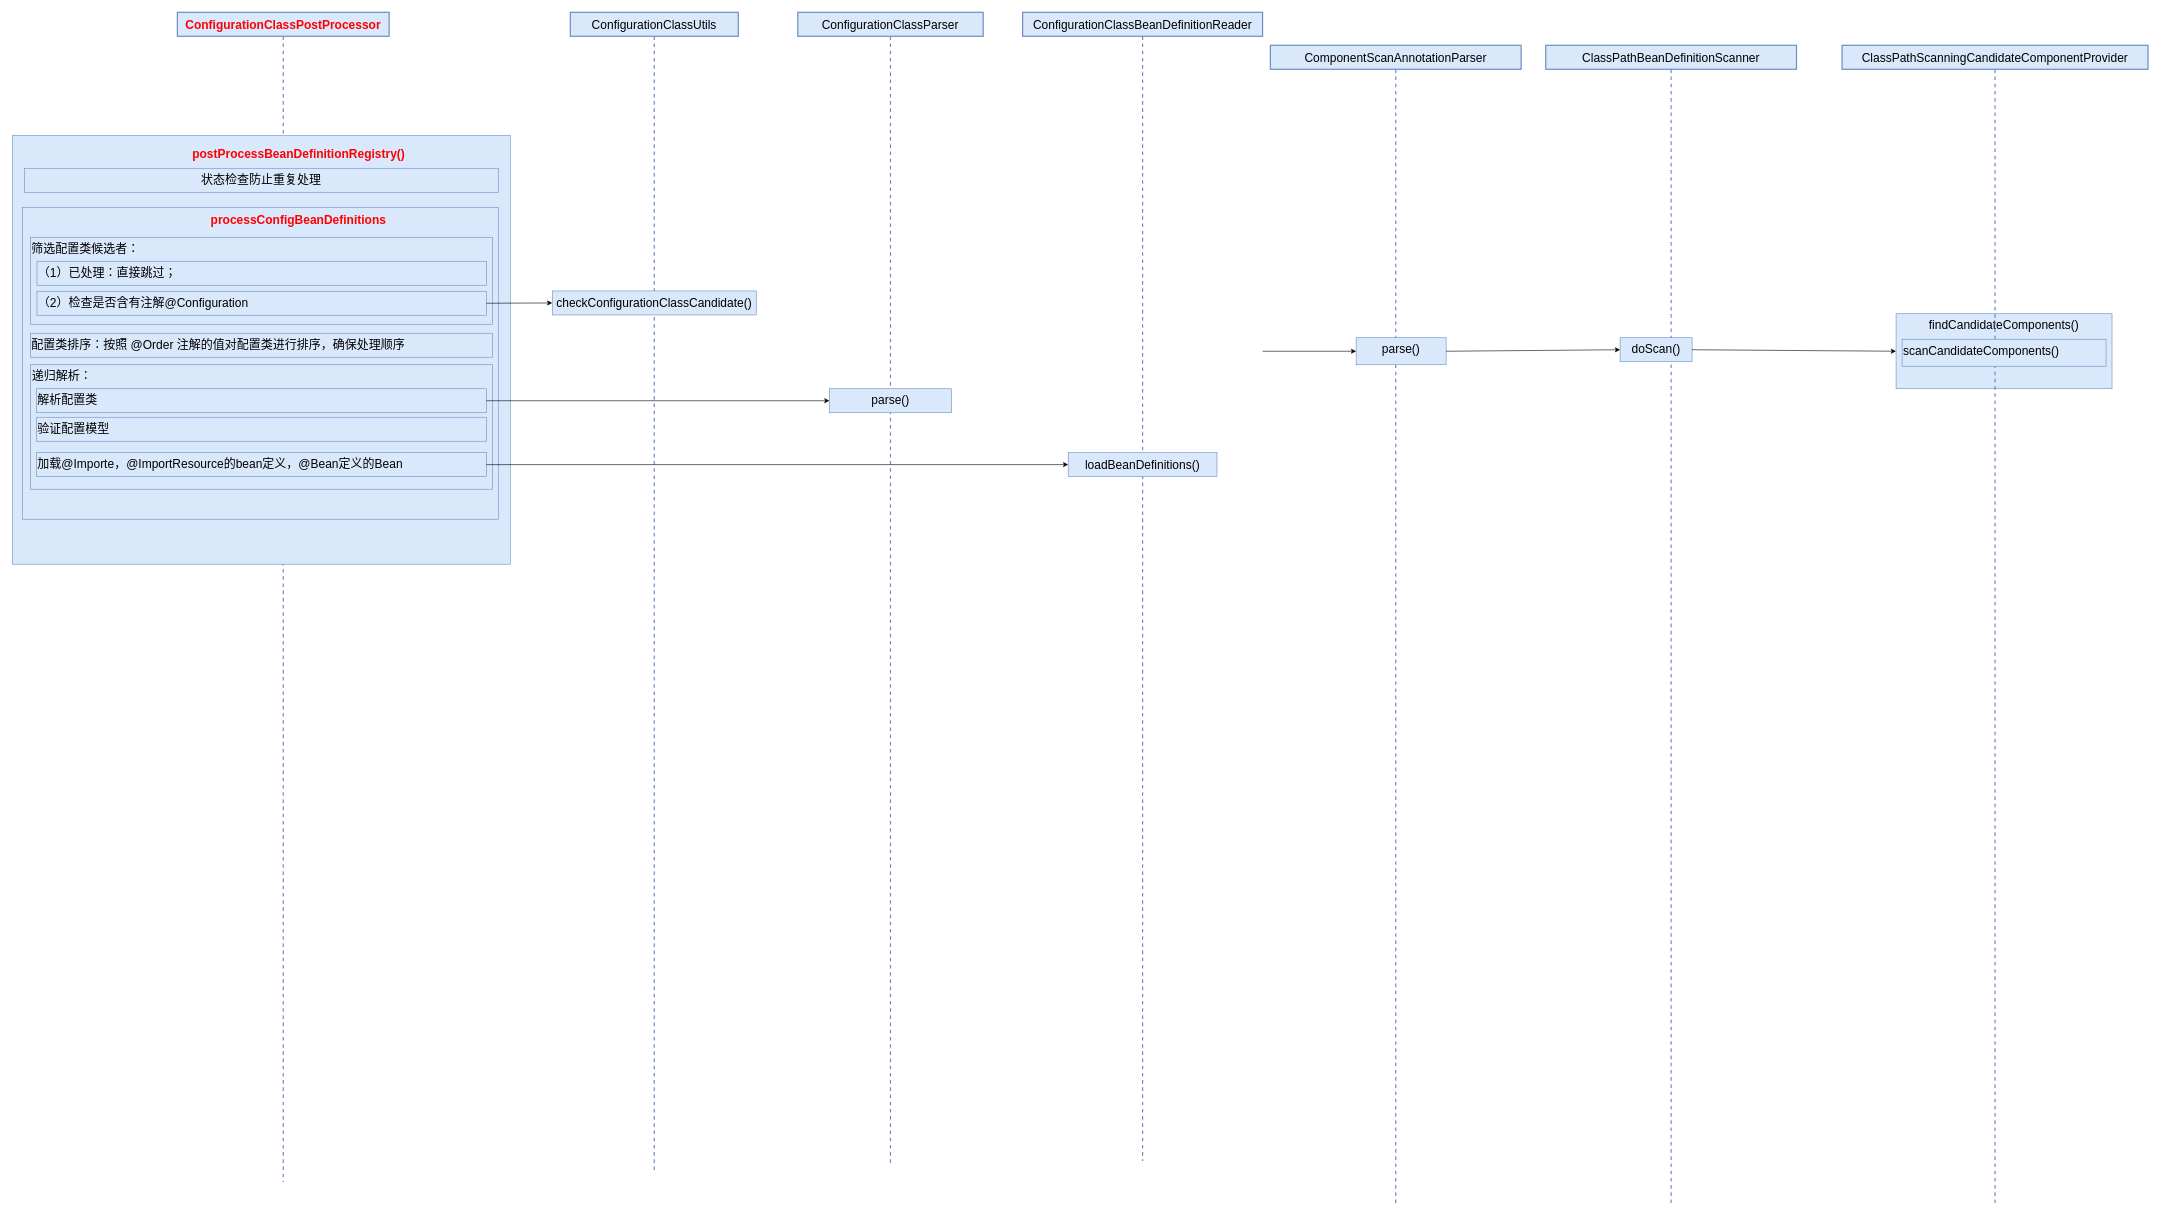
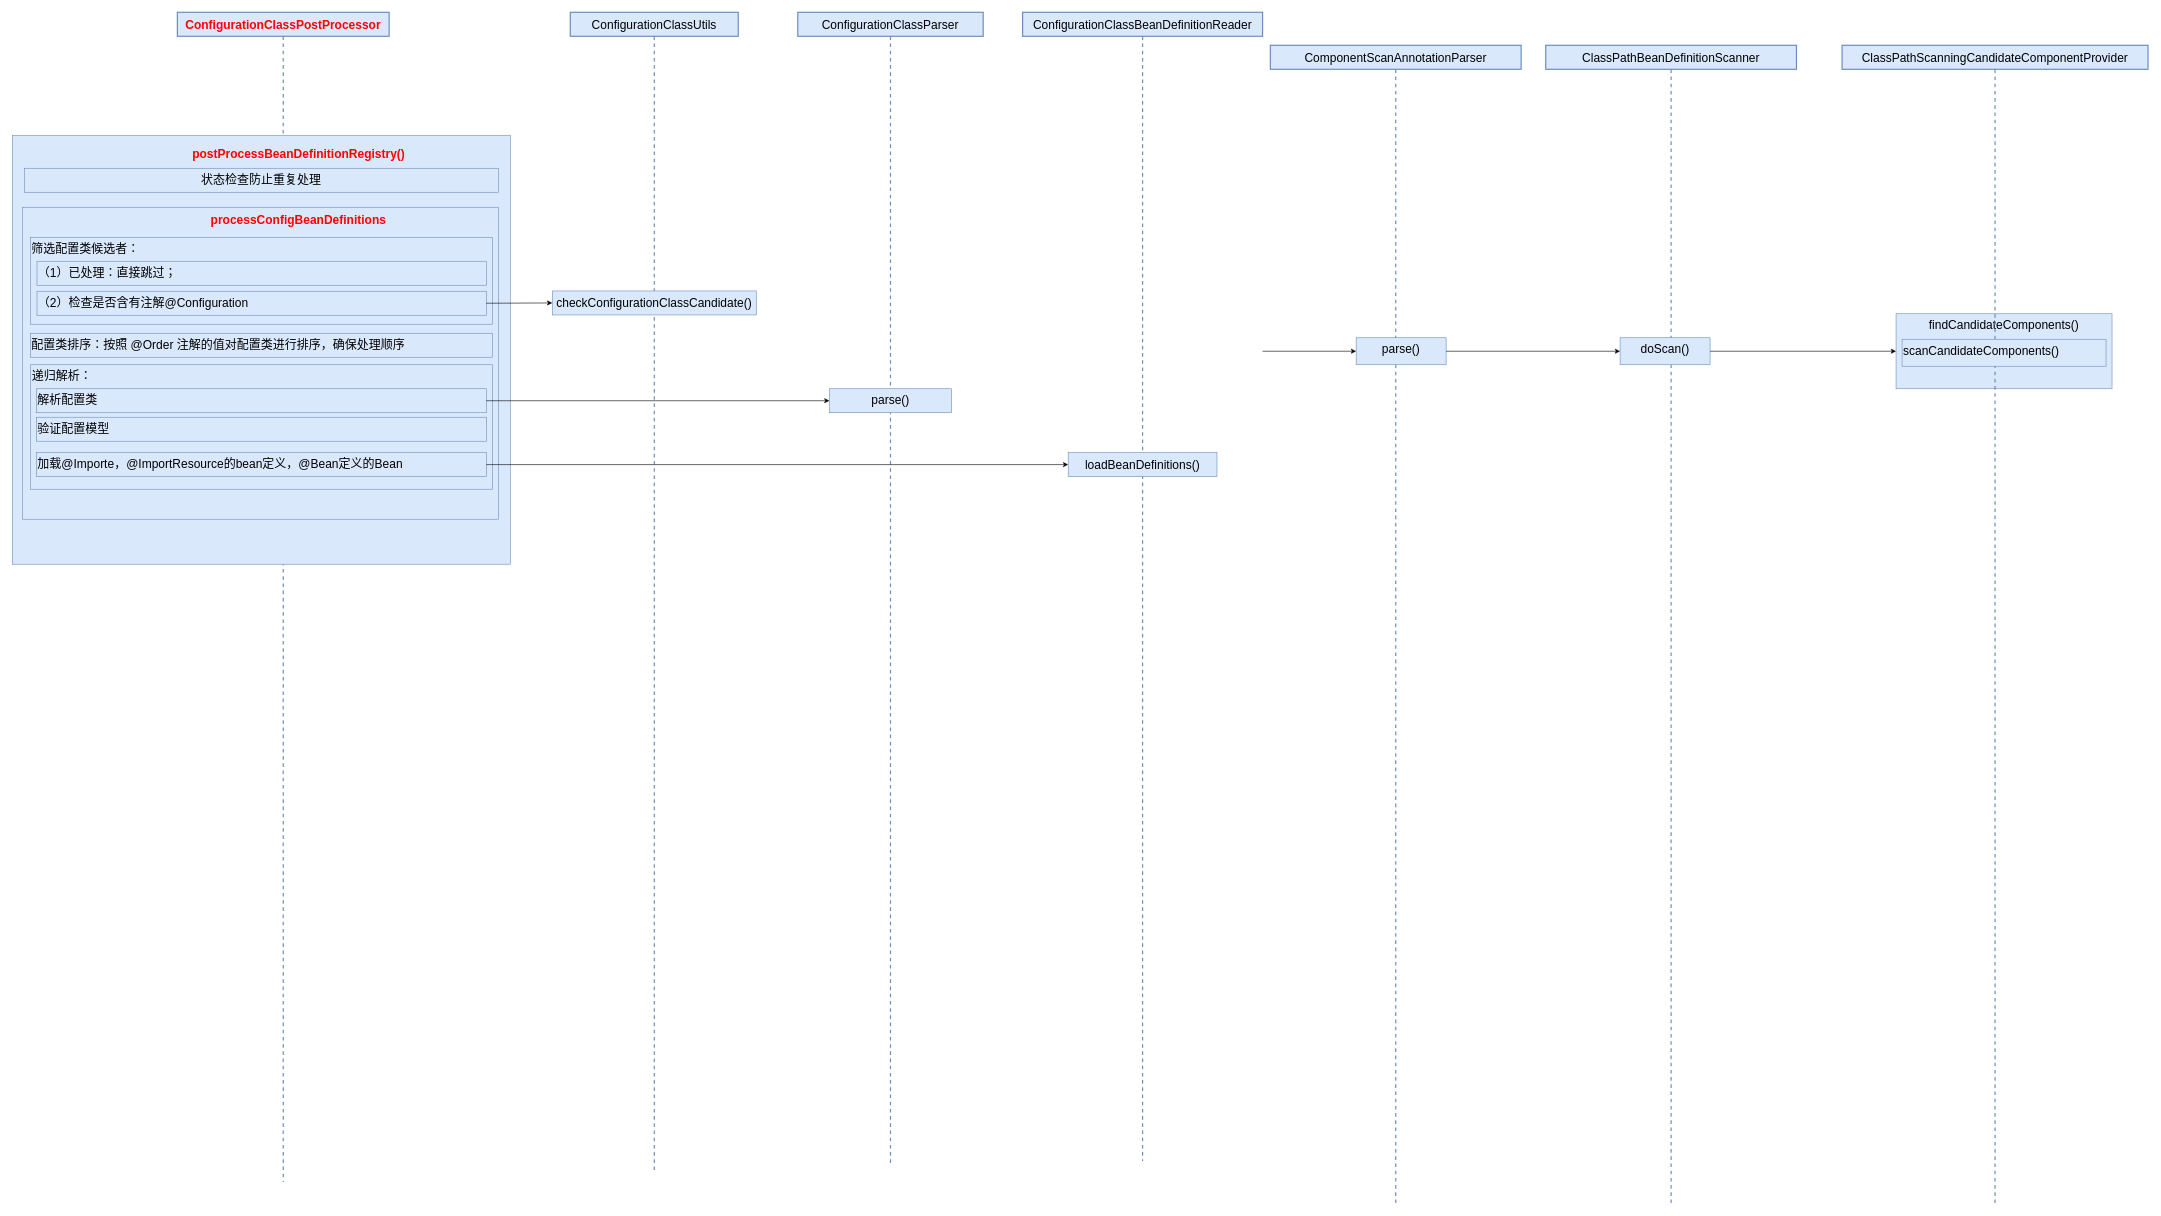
node "doScan()": size 72x24 -> 90x27
